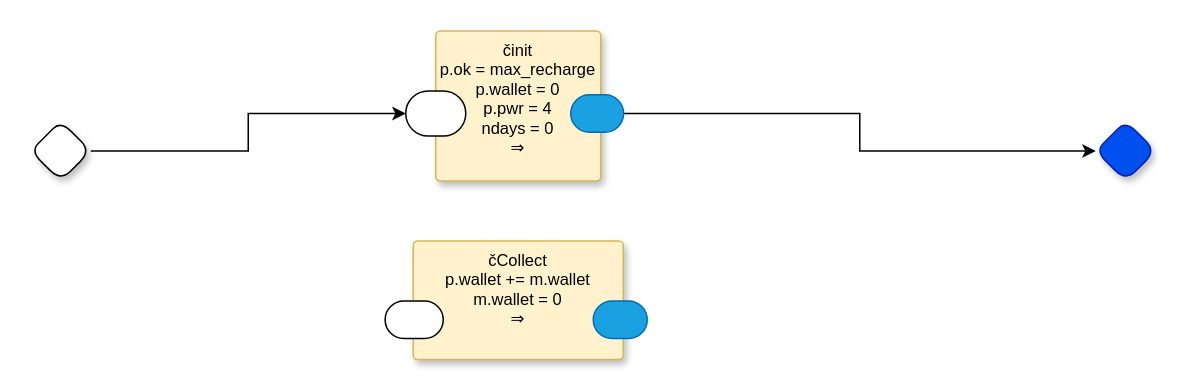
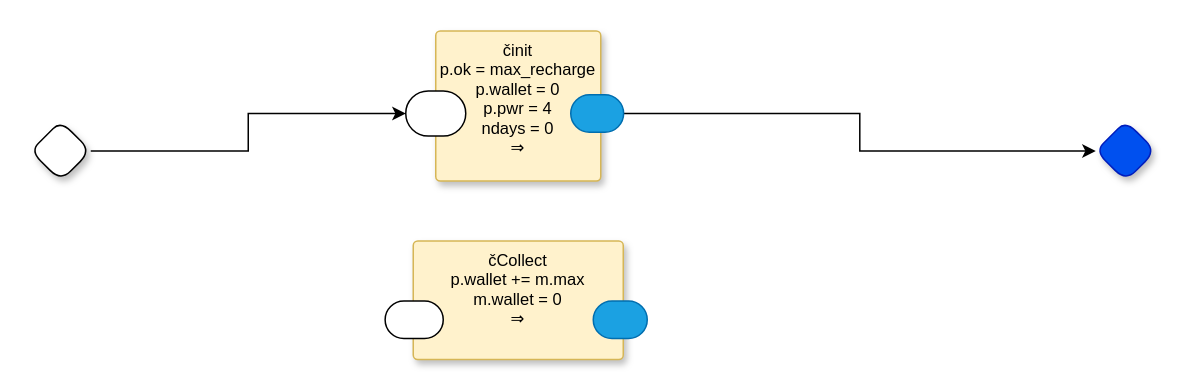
node "čCollect p.wallet += m.wallet m.wallet = 0 ⇒": label "čCollect p.wallet += m.wallet m.wallet = 0 ⇒" -> "čCollect p.wallet += m.max m.wallet = 0 ⇒"
